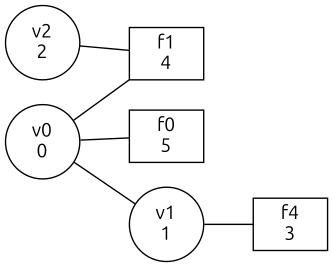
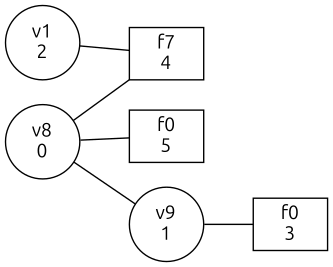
node "v2 2": label "v2 2" -> "v1 2"
node "f1 4": label "f1 4" -> "f7 4"
node "v0 0": label "v0 0" -> "v8 0"
node "v1 1": label "v1 1" -> "v9 1"
node "f4 3": label "f4 3" -> "f0 3"
